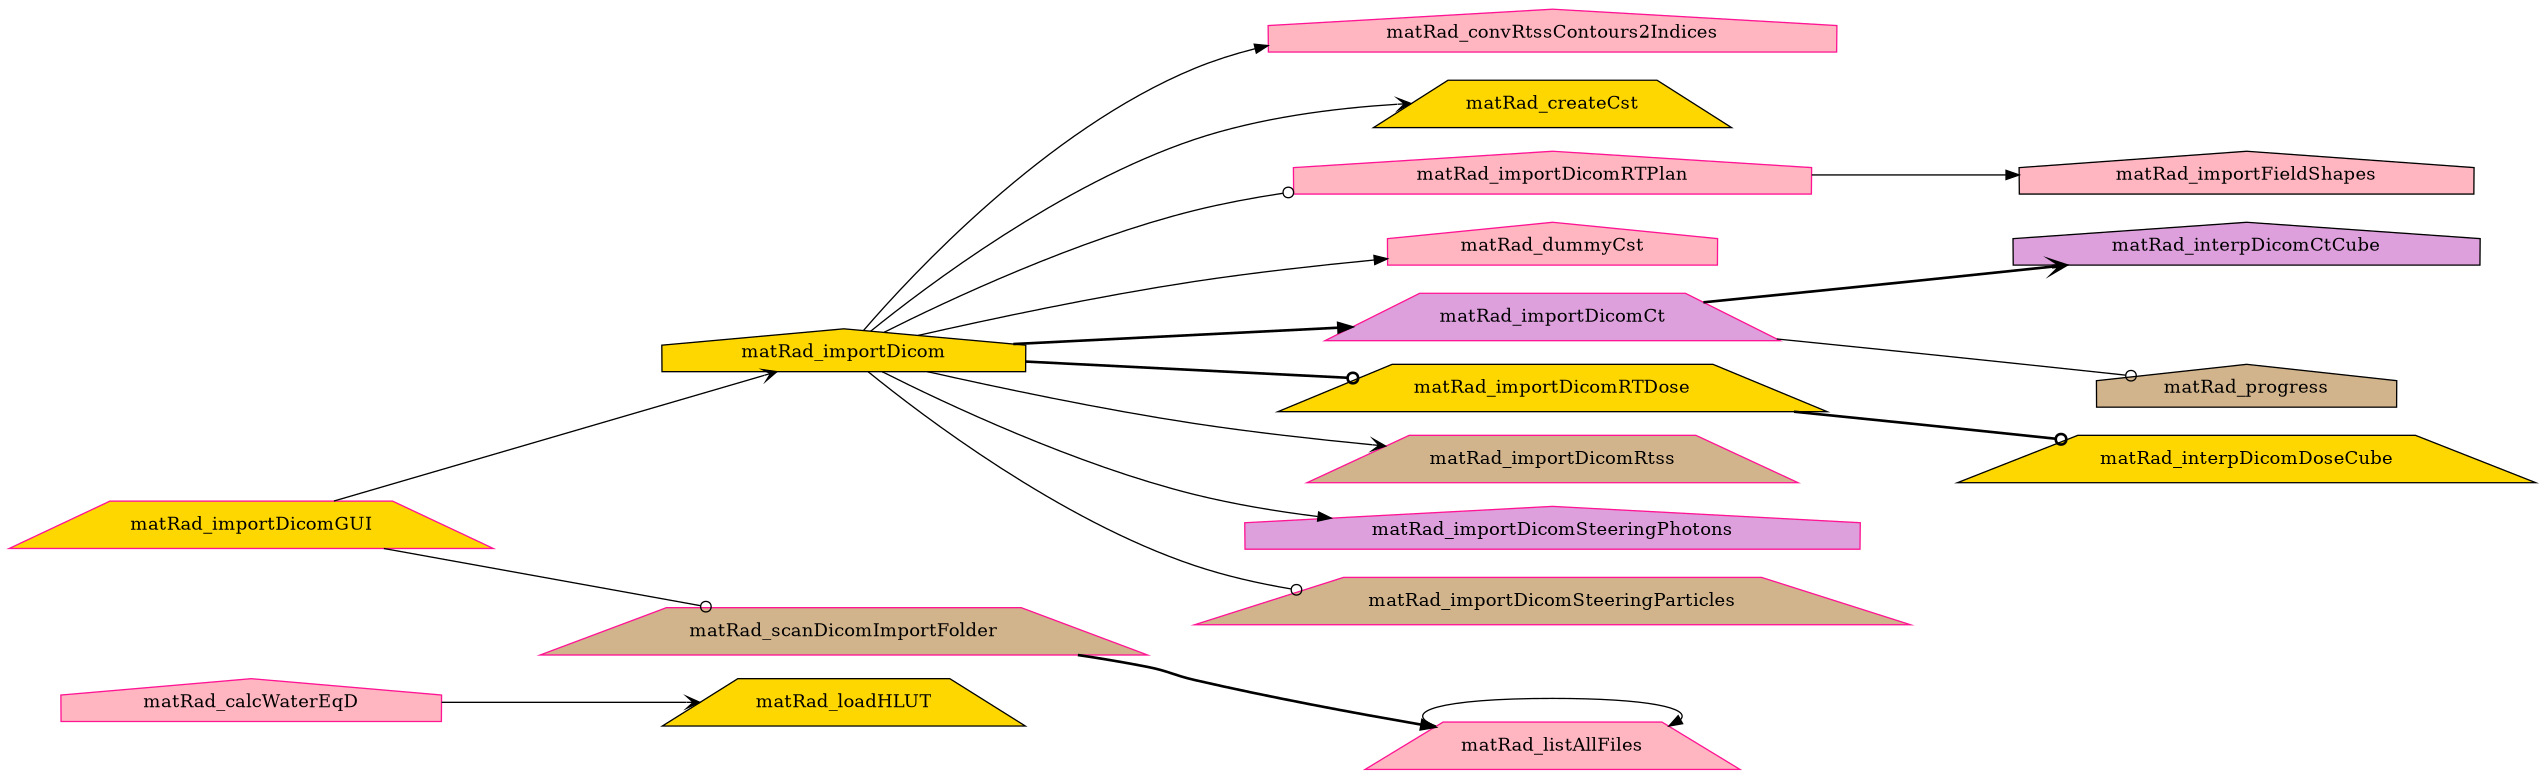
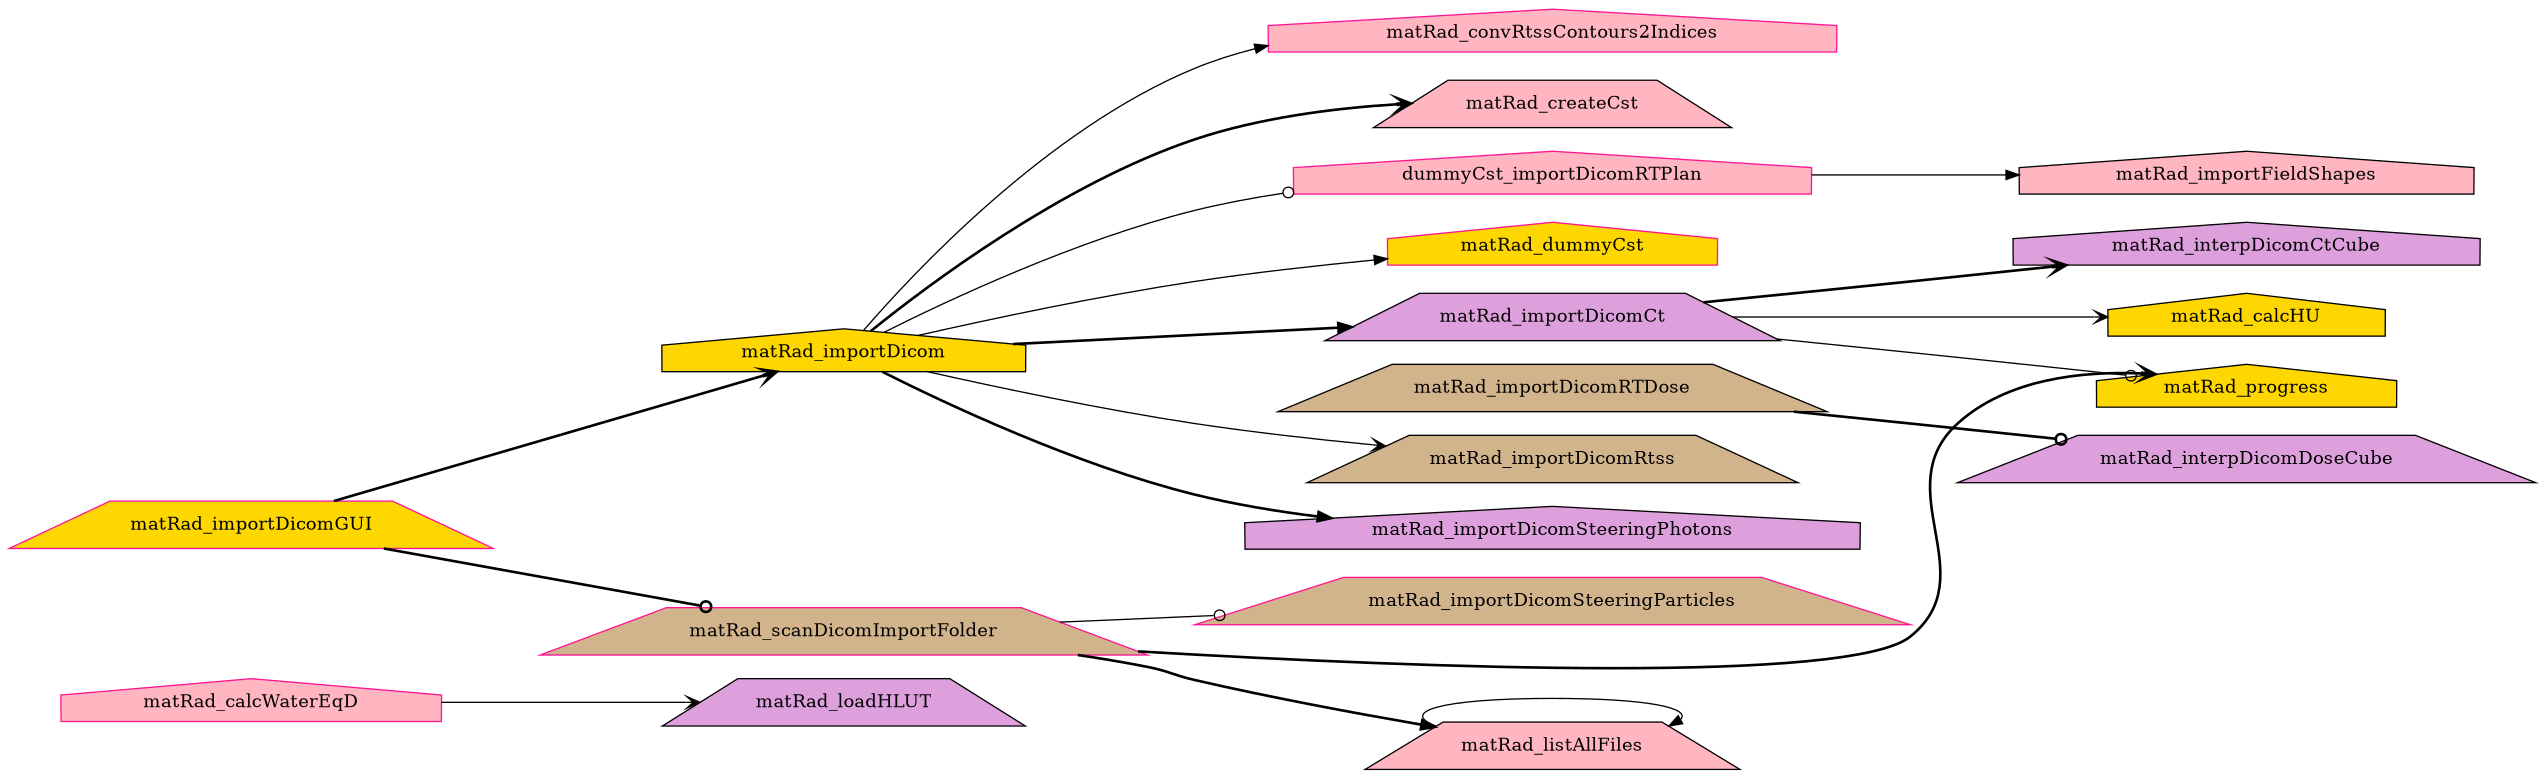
node "matRad_createCst": fillcolor gold -> lightpink
edge "matRad_importDicom" -> "matRad_createCst": style solid -> bold
node "matRad_importDicomRTPlan": label "matRad_importDicomRTPlan" -> "dummyCst_importDicomRTPlan"
node "matRad_dummyCst": fillcolor lightpink -> gold
node "matRad_importDicomCt": color deeppink -> black
node "matRad_calcHU": added
edge "matRad_importDicom" -> "matRad_importDicomRTDose": removed
node "matRad_importDicomRTDose": fillcolor gold -> tan
node "matRad_progress": fillcolor tan -> gold
edge "matRad_importDicomGUI" -> "matRad_importDicom": style solid -> bold
node "matRad_importDicomRtss": color deeppink -> black
node "matRad_interpDicomDoseCube": fillcolor gold -> plum
edge "matRad_importDicom" -> "matRad_importDicomSteeringPhotons": style solid -> bold
edge "matRad_importDicom" -> "matRad_importDicomSteeringParticles": now "matRad_scanDicomImportFolder" -> "matRad_importDicomSteeringParticles"
node "matRad_importDicomSteeringPhotons": color deeppink -> black
edge "matRad_importDicomGUI" -> "matRad_scanDicomImportFolder": style solid -> bold
edge "matRad_scanDicomImportFolder" -> "matRad_progress": added
node "matRad_loadHLUT": fillcolor gold -> plum
node "matRad_listAllFiles": color deeppink -> black
